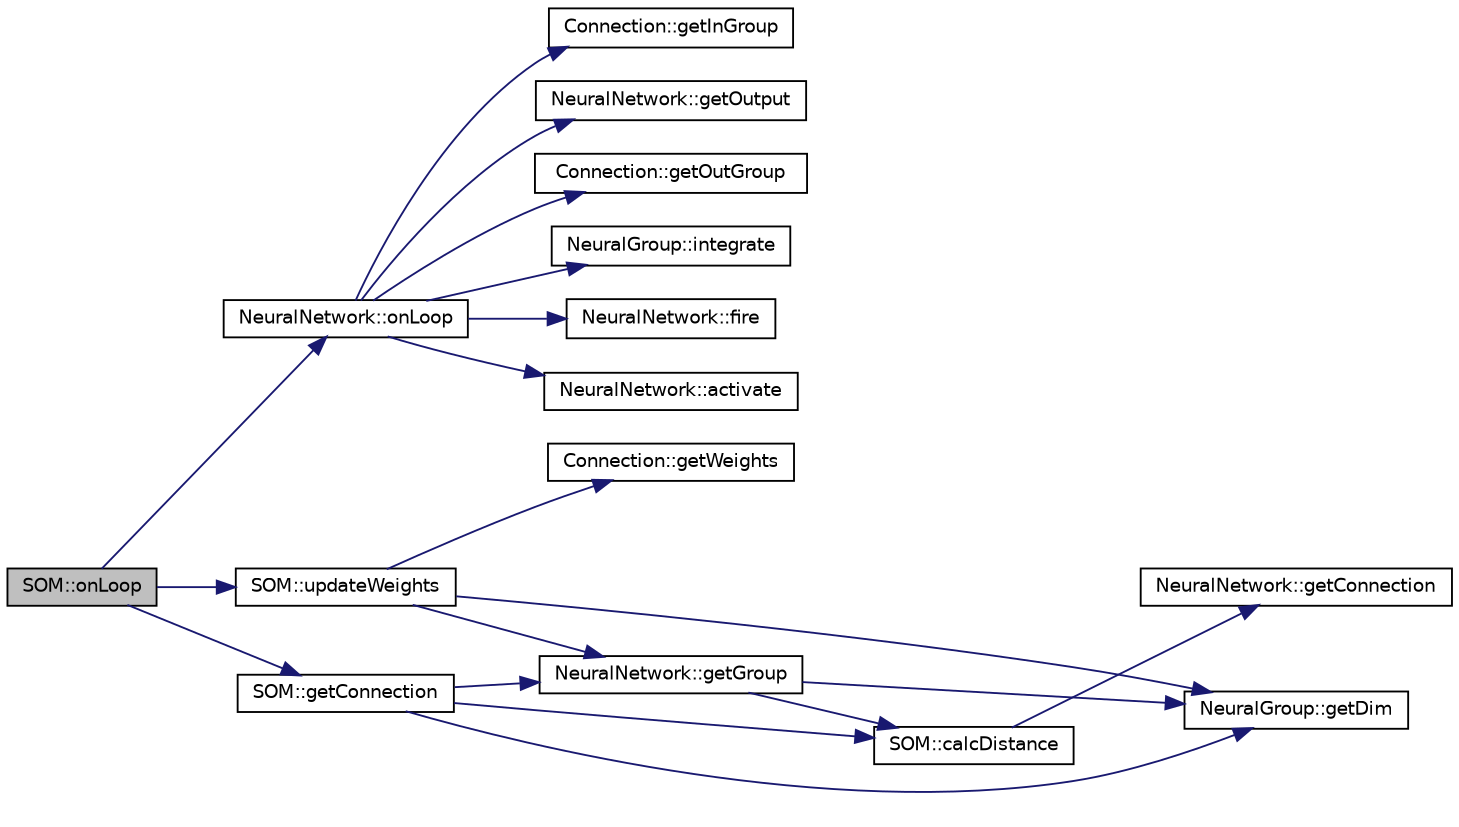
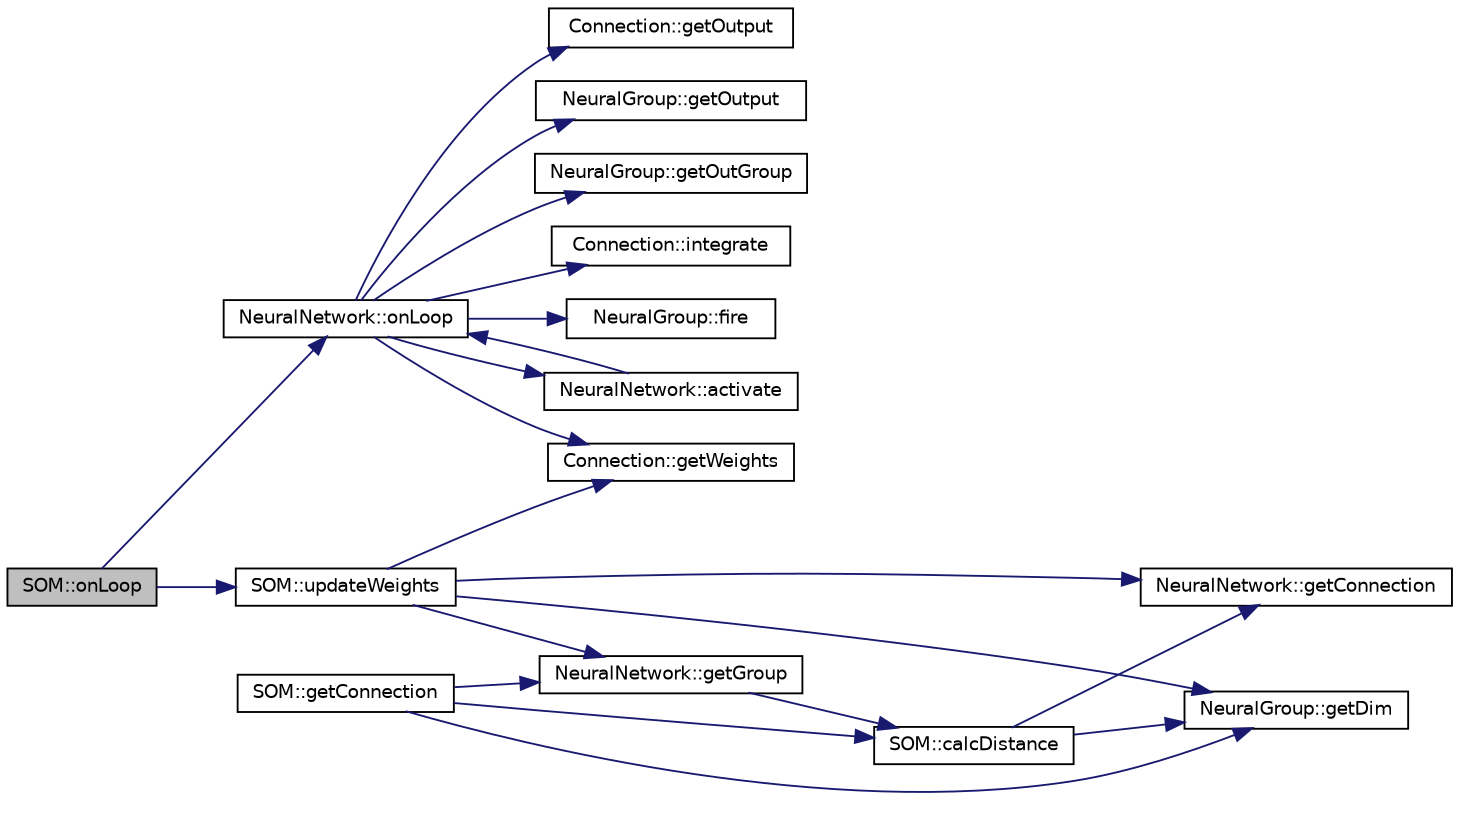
node "Connection::getInGroup": label "Connection::getInGroup" -> "Connection::getOutput"
node "NeuralNetwork::getOutput": label "NeuralNetwork::getOutput" -> "NeuralGroup::getOutput"
node "Connection::getOutGroup": label "Connection::getOutGroup" -> "NeuralGroup::getOutGroup"
node "NeuralGroup::integrate": label "NeuralGroup::integrate" -> "Connection::integrate"
node "NeuralNetwork::fire": label "NeuralNetwork::fire" -> "NeuralGroup::fire"
edge "NeuralNetwork::activate" -> "NeuralNetwork::onLoop": added
edge "NeuralNetwork::onLoop" -> "Connection::getWeights": added
edge "SOM::updateWeights" -> "NeuralNetwork::getConnection": added
edge "SOM::onLoop" -> "SOM::getConnection": removed
edge "NeuralNetwork::getGroup" -> "NeuralGroup::getDim": now "SOM::calcDistance" -> "NeuralGroup::getDim"
